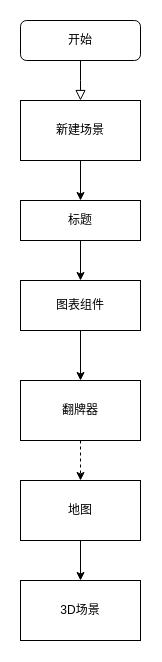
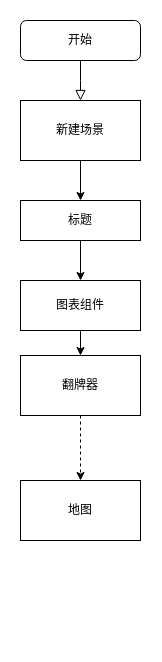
node "翻牌器": moved (81, 411) -> (81, 386)
edge "地图" -> "3D场景": removed
node "3D场景": removed
